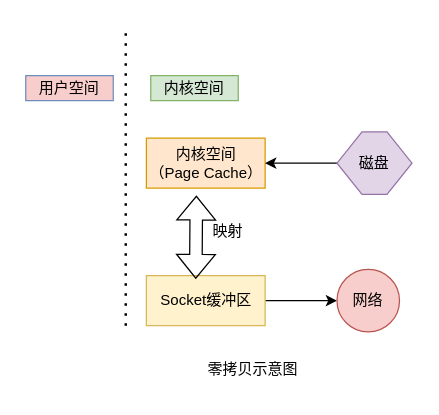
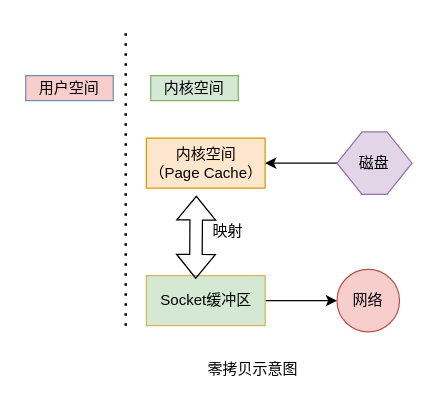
node "Socket缓冲区": fillcolor #fff2cc -> #d5e8d4
